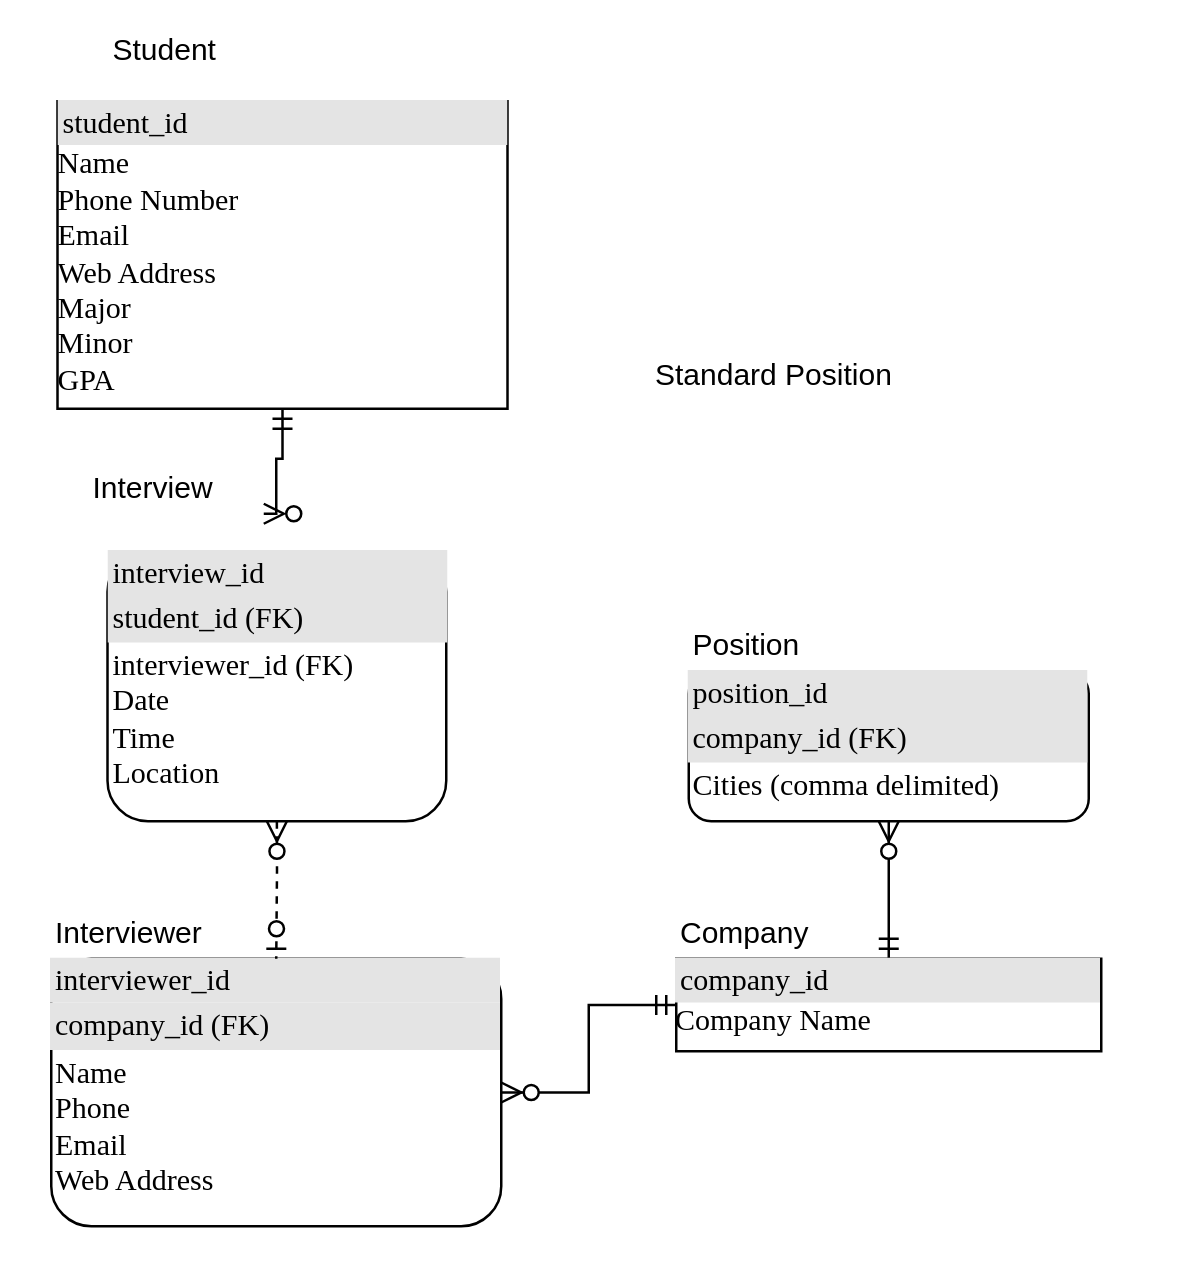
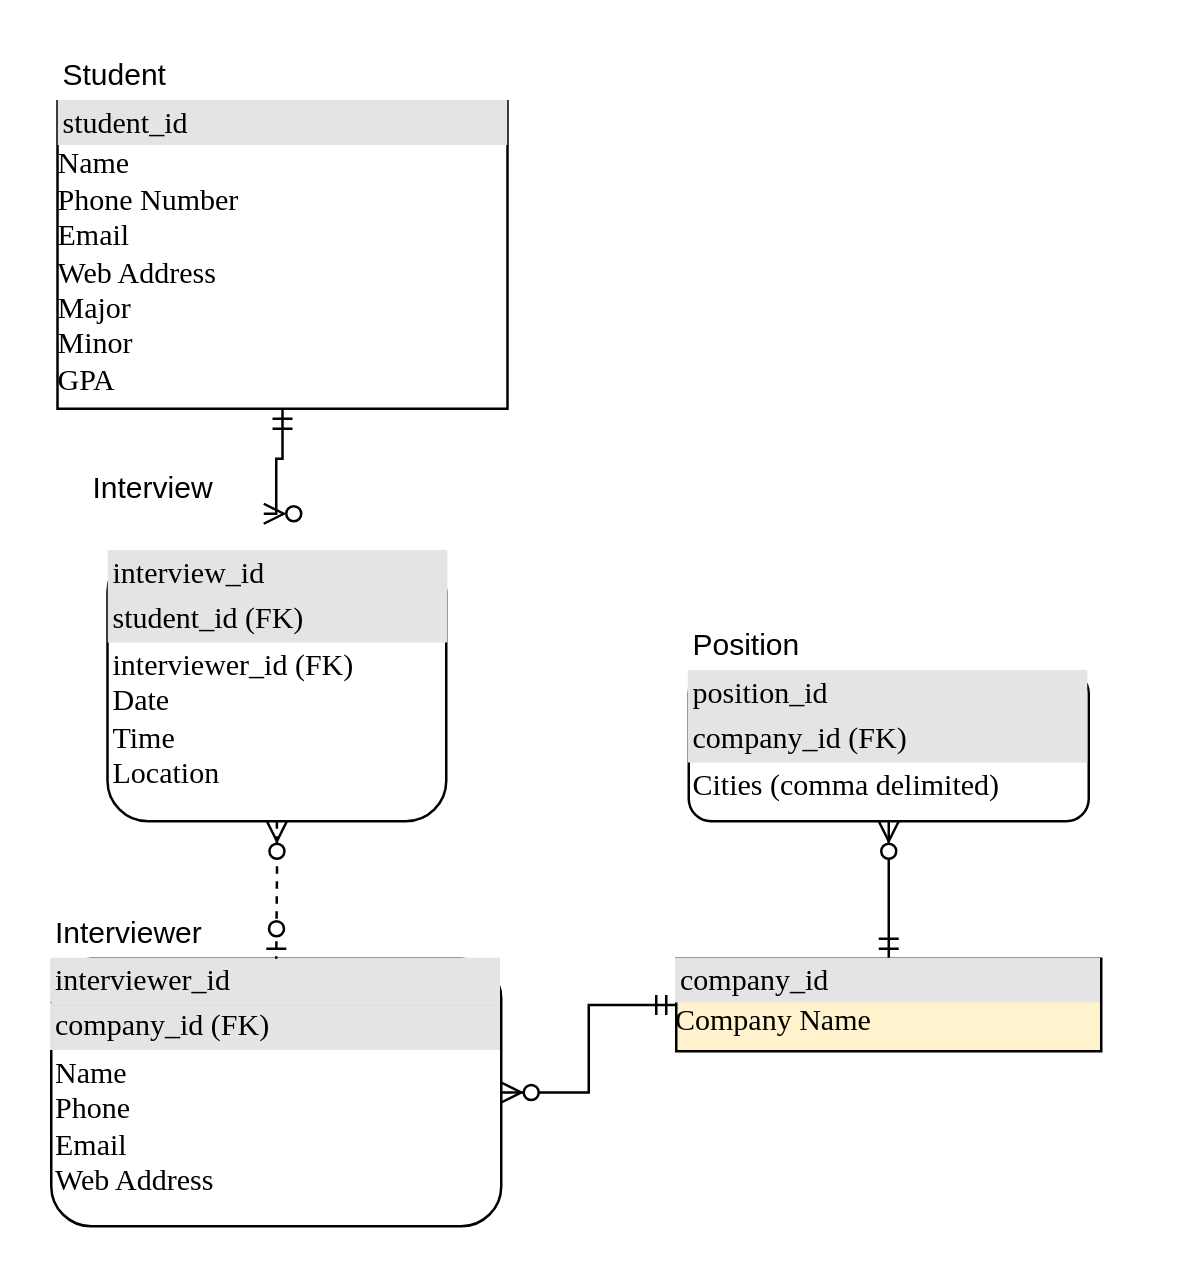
node "Student": moved (333, 51) -> (283, 76)
node "Standard Position": removed
node "Company": removed
node "company_id Company Name": fillcolor #ffffff -> #fff2cc
